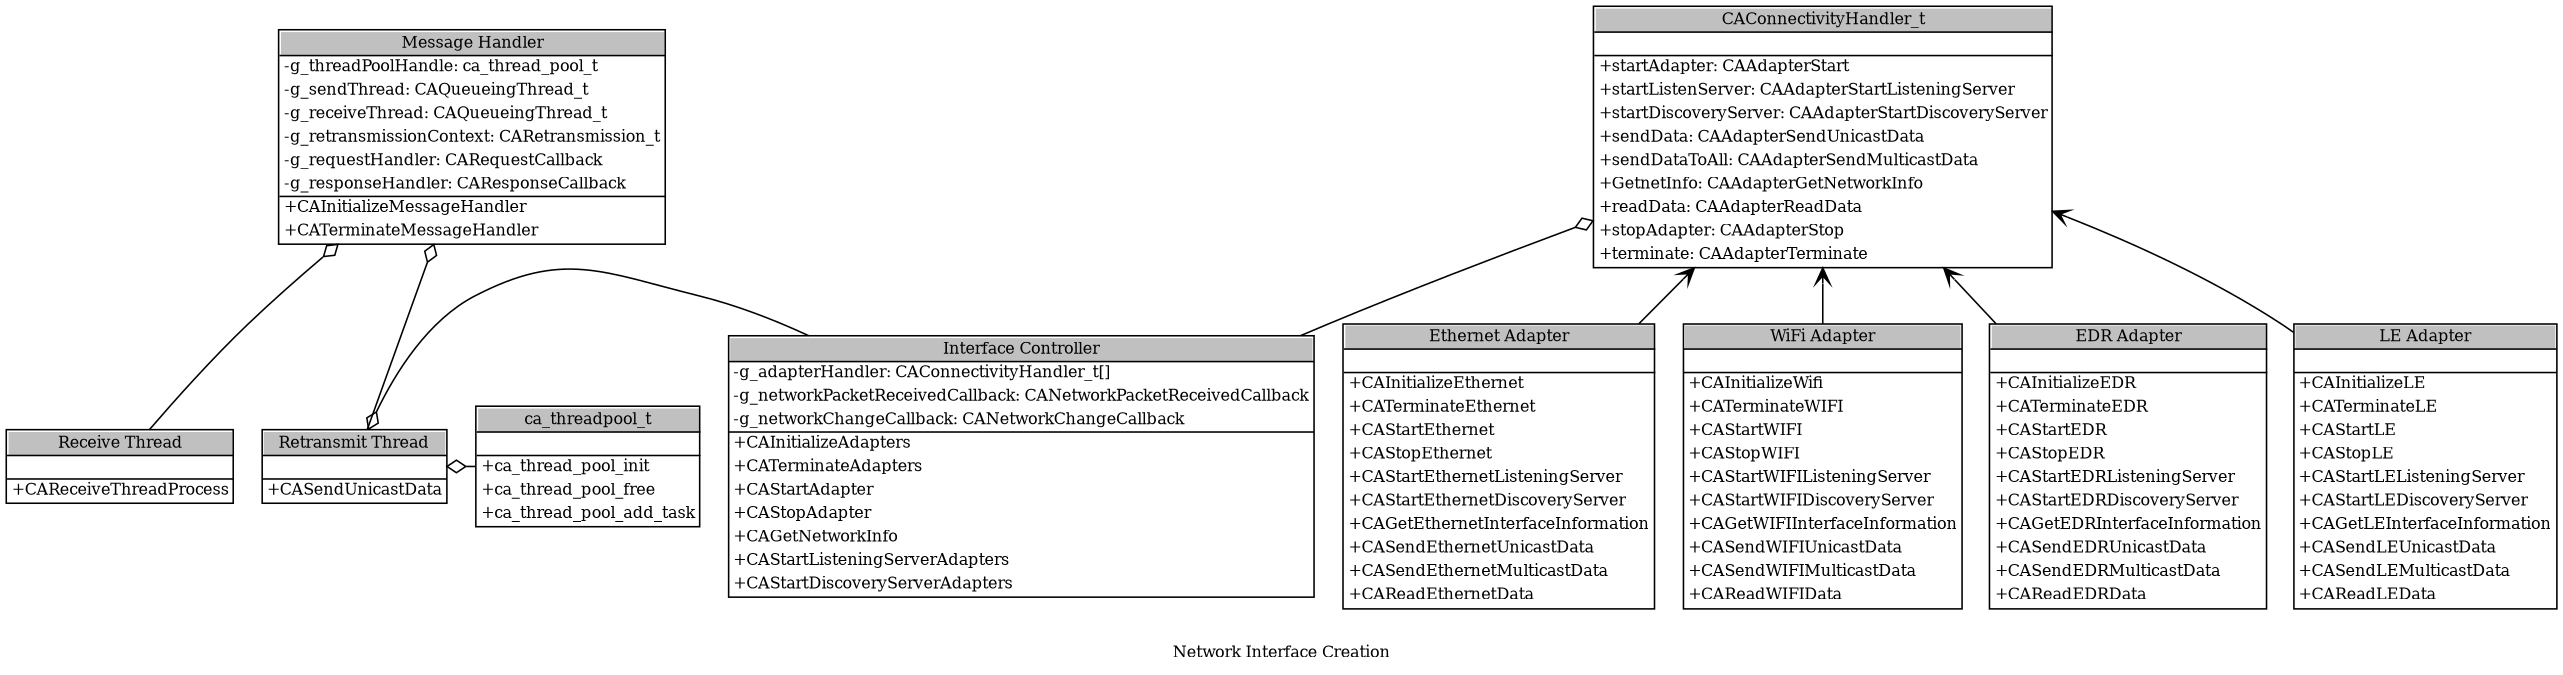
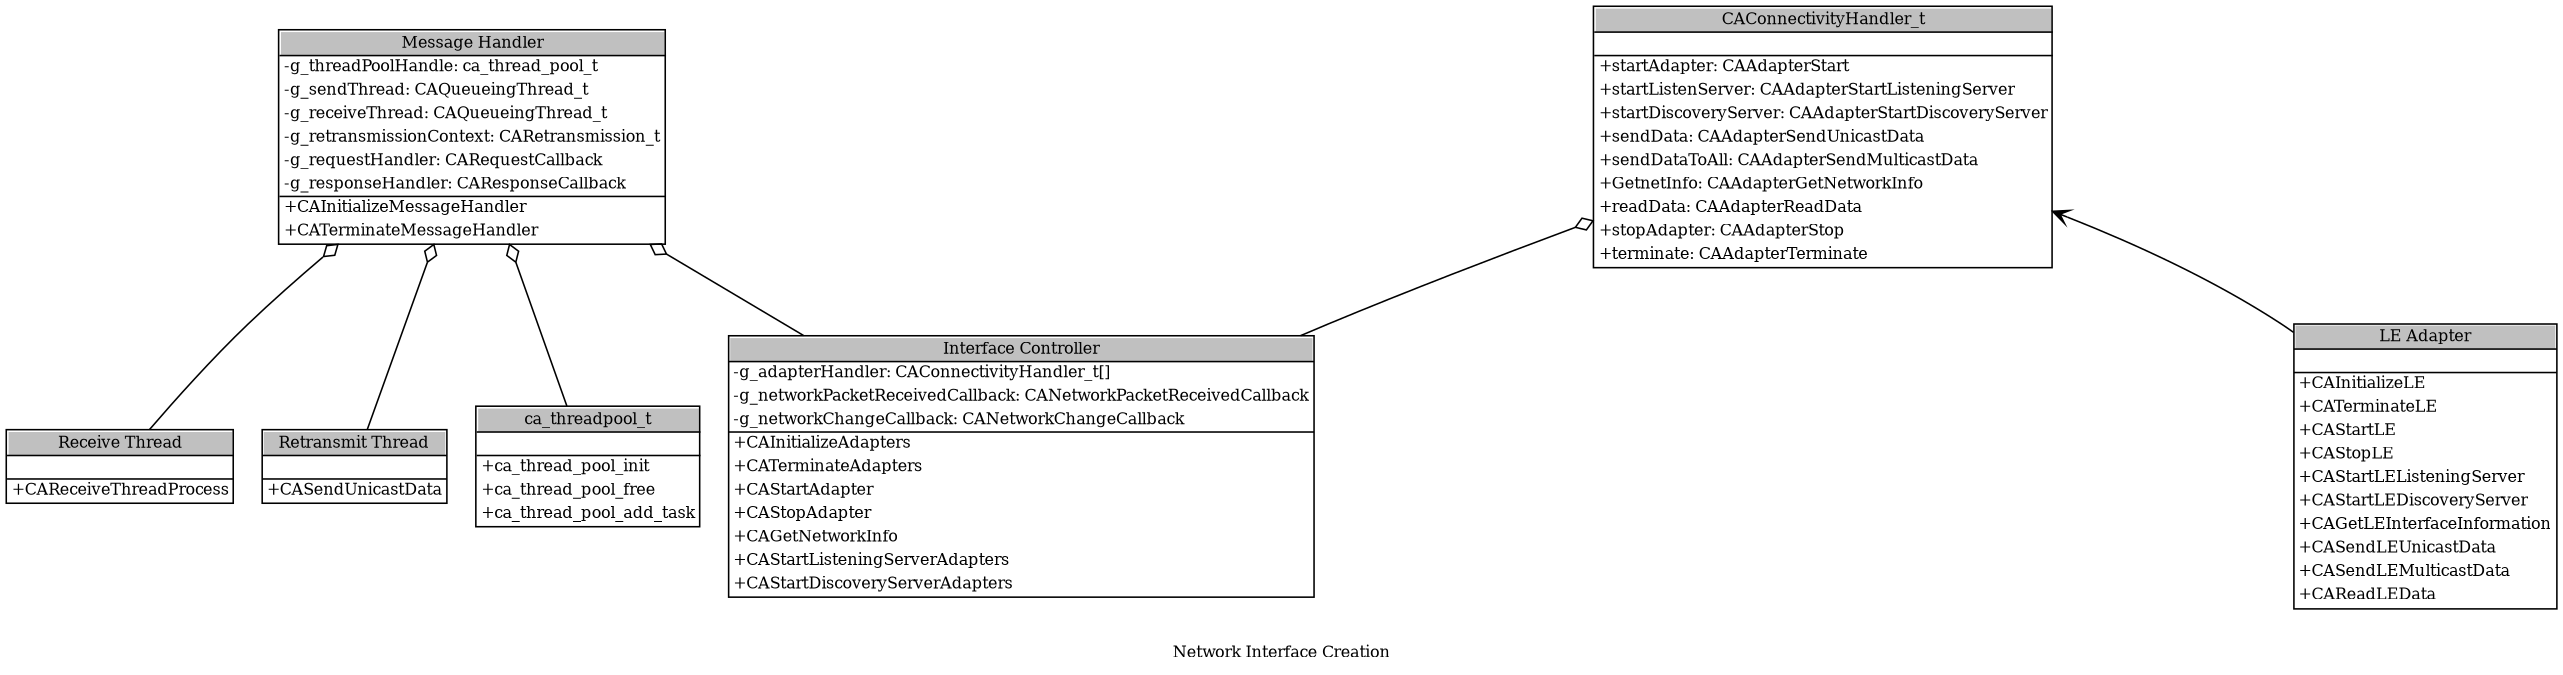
edge "Interface Controller" -> "Retransmit Thread": now "Interface Controller" -> "Message Handler"
edge "ca_threadpool_t" -> "Retransmit Thread": now "ca_threadpool_t" -> "Message Handler"
node "Ethernet Adapter": removed
node "WiFi Adapter": removed
node "EDR Adapter": removed
